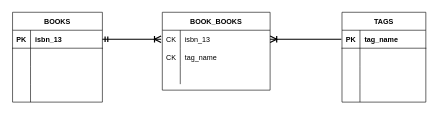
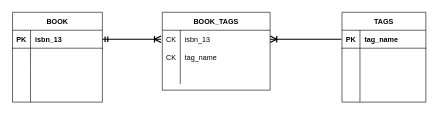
node "BOOKS": label "BOOKS" -> "BOOK"
node "BOOK_BOOKS": label "BOOK_BOOKS" -> "BOOK_TAGS"
